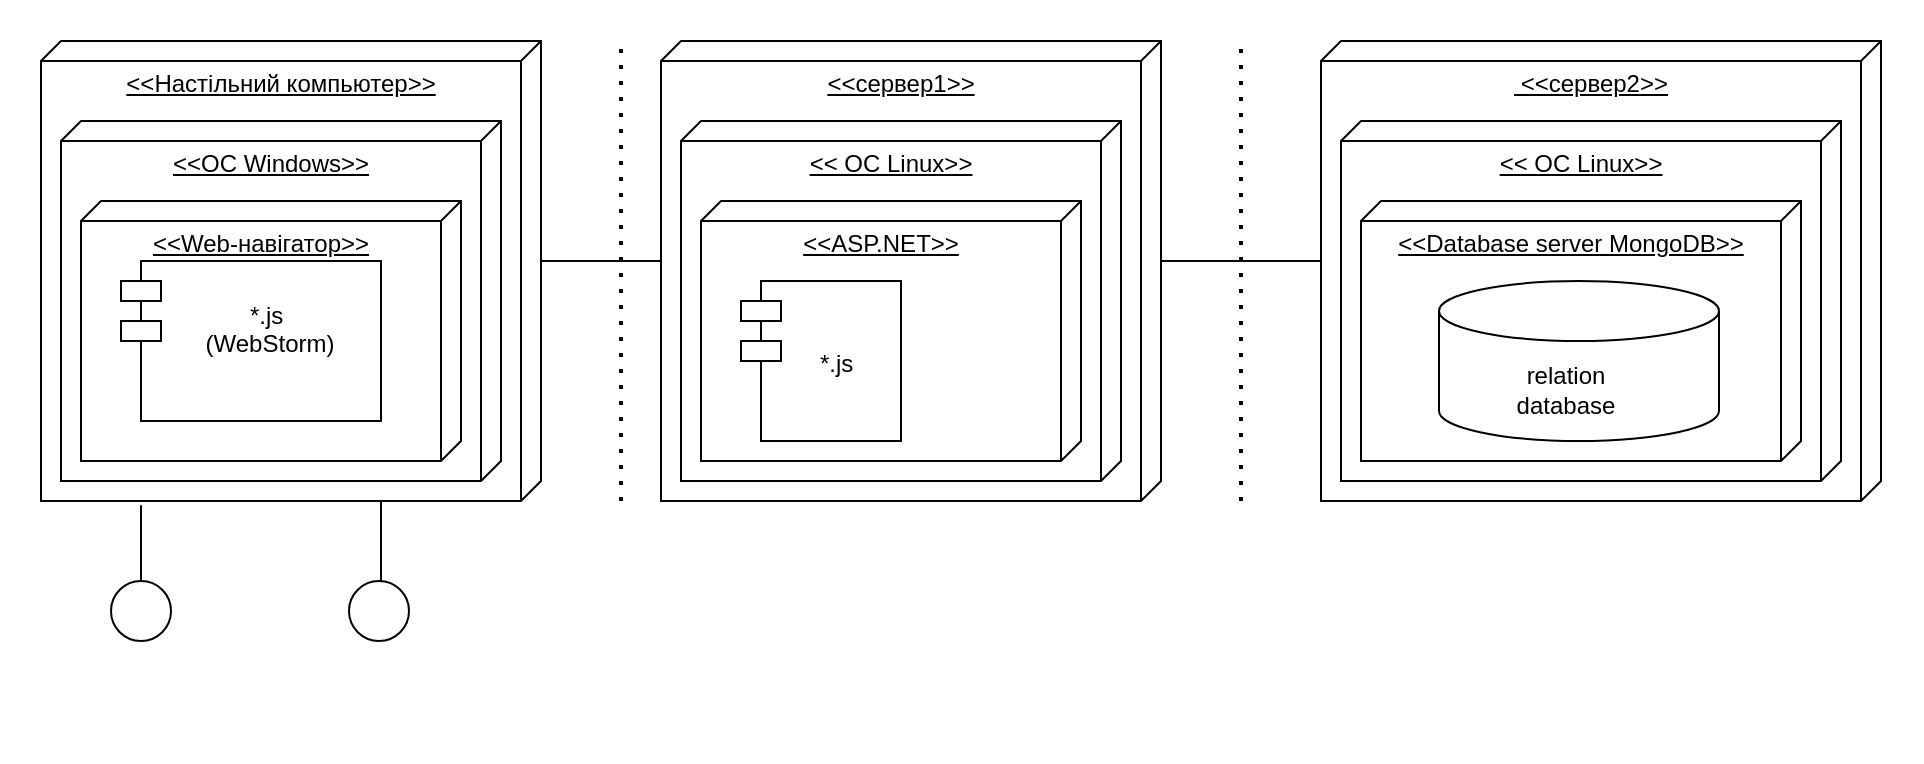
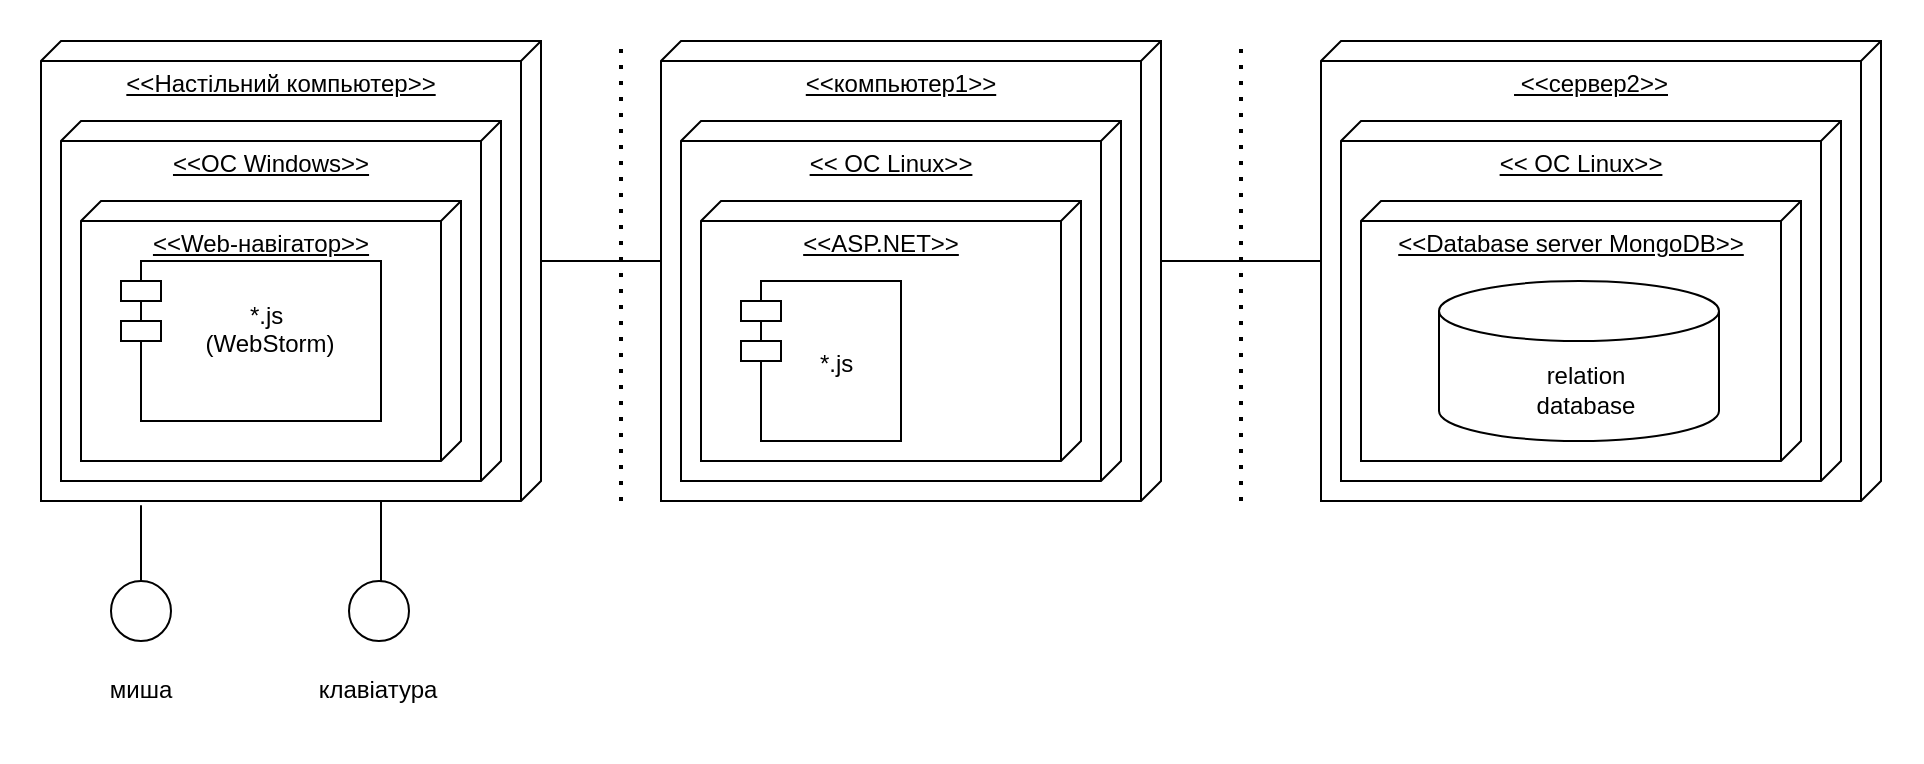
node "<<сервер1>>": label "<<сервер1>>" -> "<<компьютер1>>"
node "relation database": moved (1567, 391) -> (1587, 391)
node "миша": added
node "клавіатура": added
